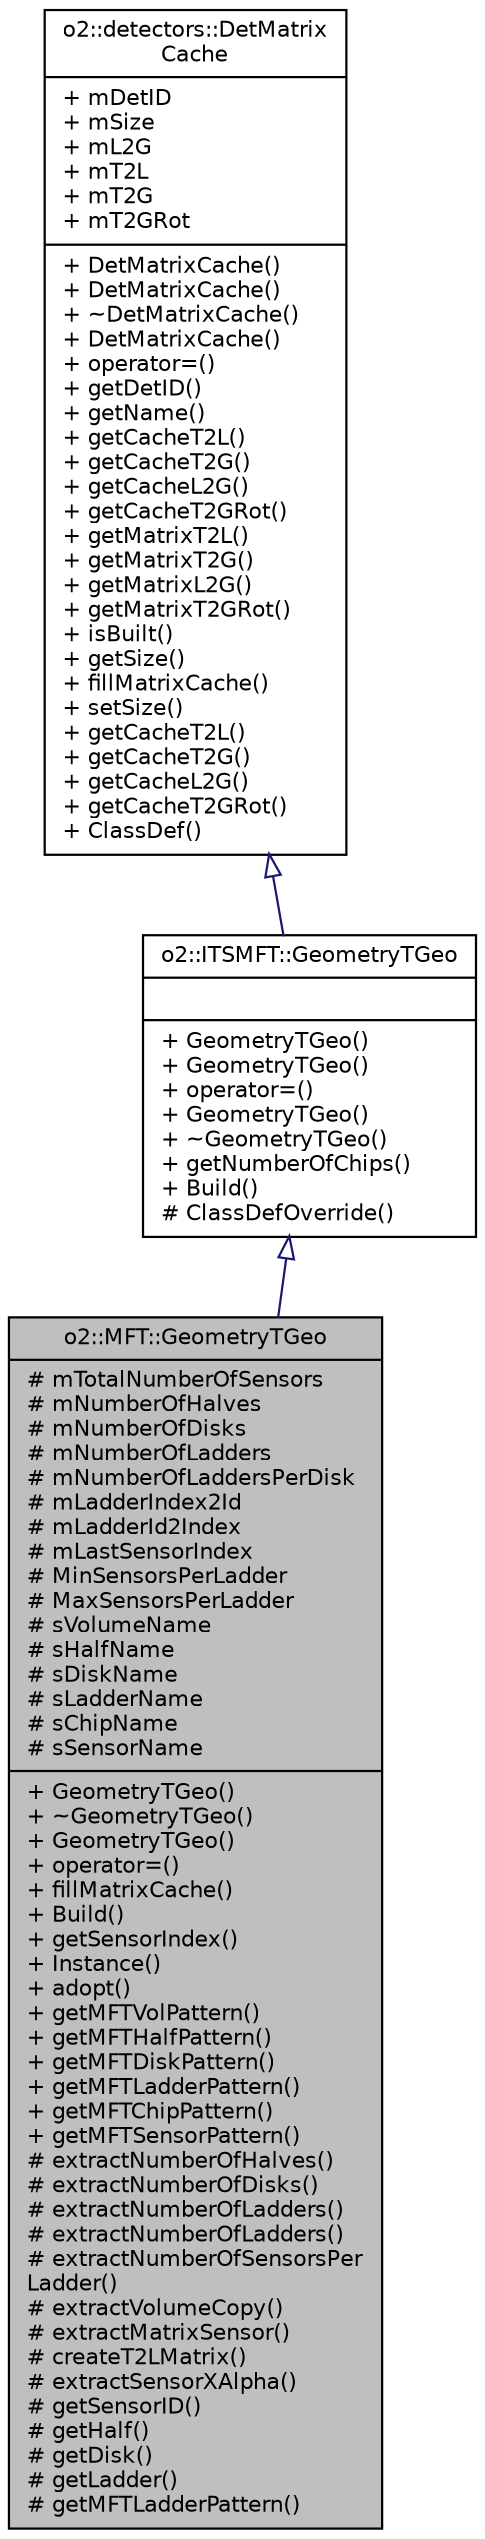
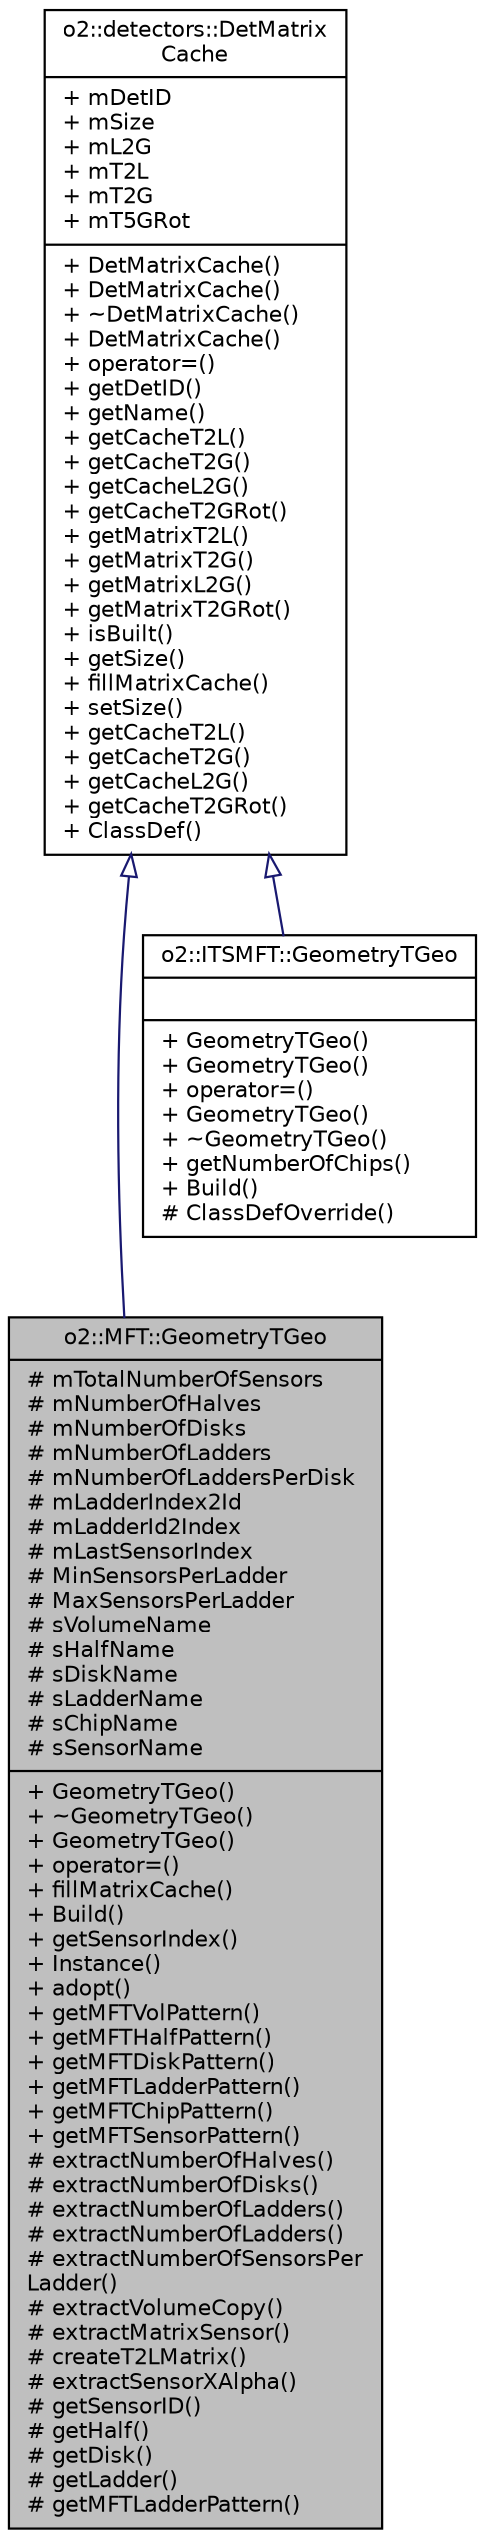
node "o2::detectors::DetMatrix": text "+ mT2GRot" -> "+ mT5GRot"
edge "o2::MFT::GeometryTGeo" -> "o2::ITSMFT::GeometryTGeo": now "o2::MFT::GeometryTGeo" -> "o2::detectors::DetMatrix"
